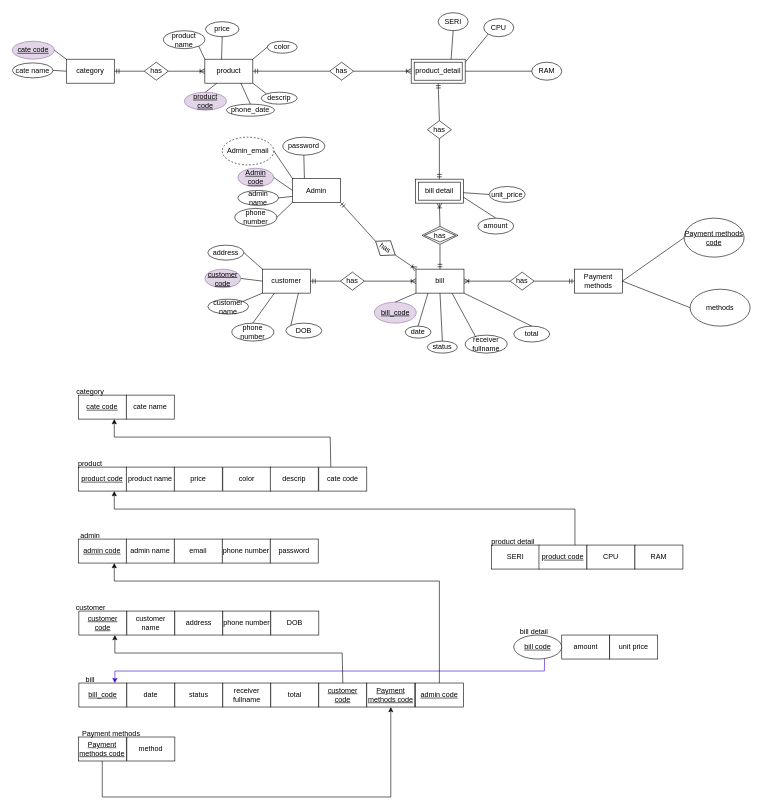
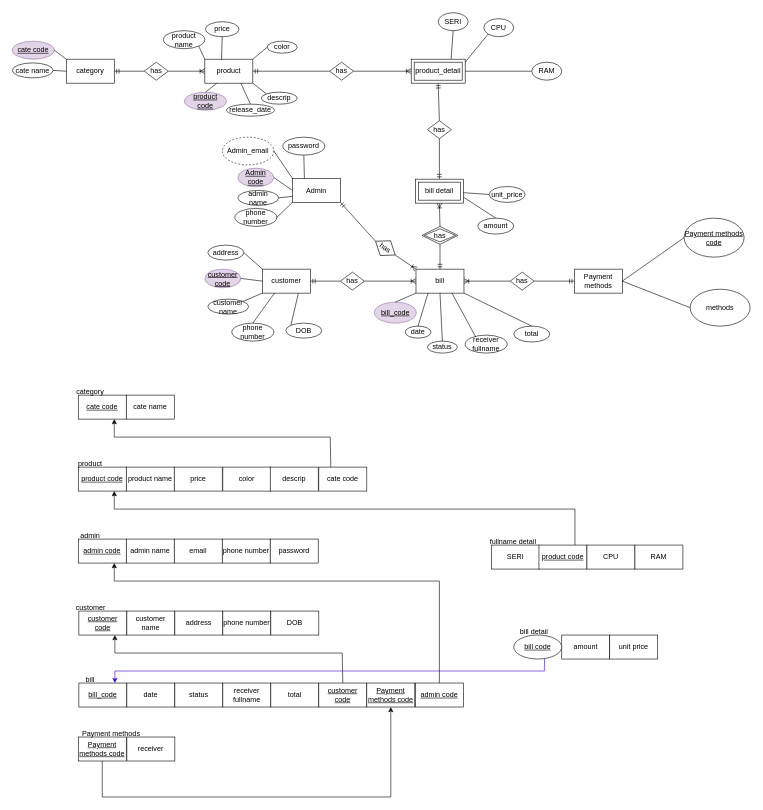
node "phone_date": label "phone_date" -> "release_date"
node "product detail": label "product detail" -> "fullname detail"
node "method": label "method" -> "receiver"
